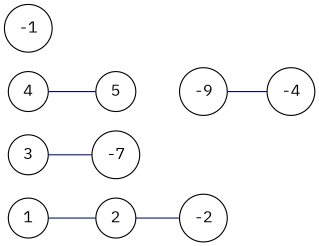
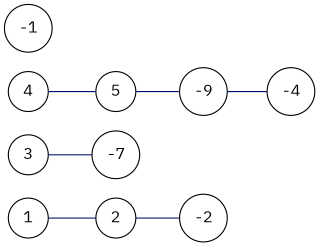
edge "5" -- "-9": added
